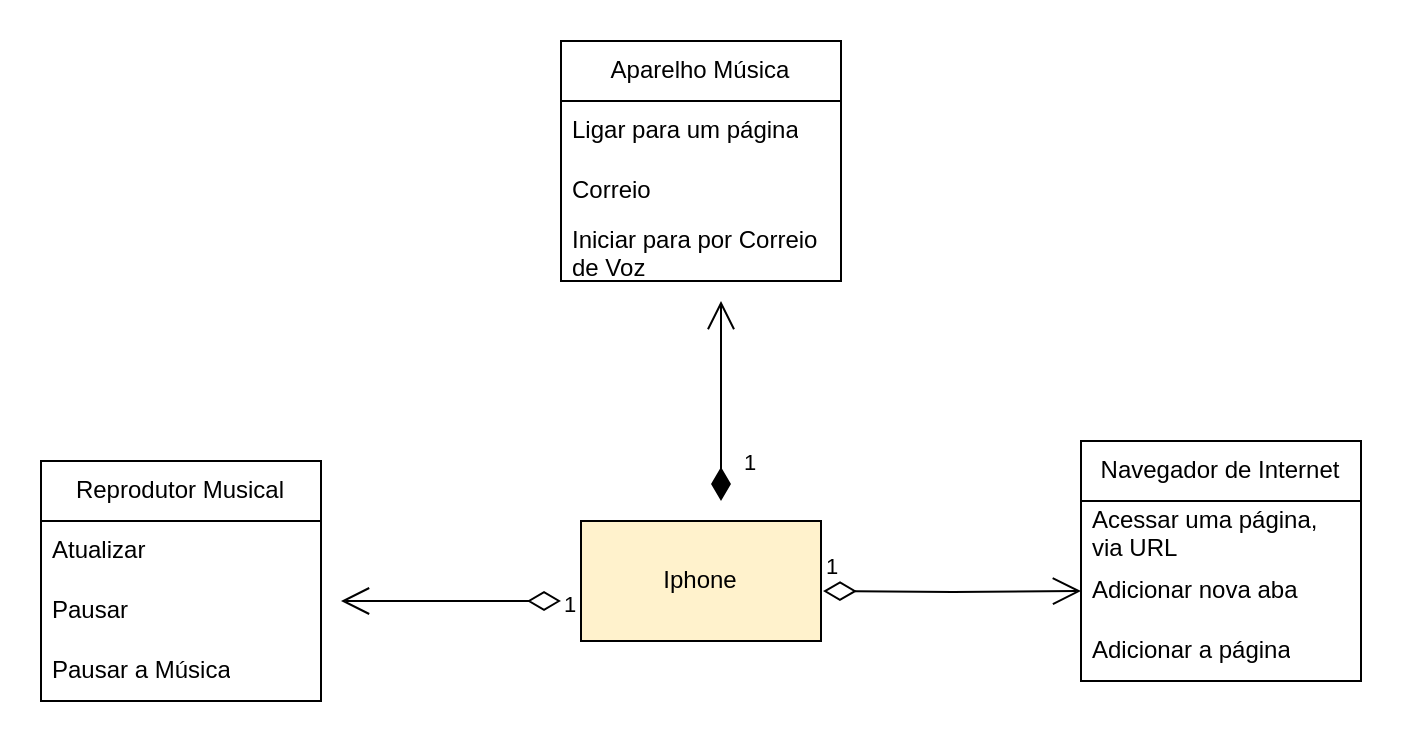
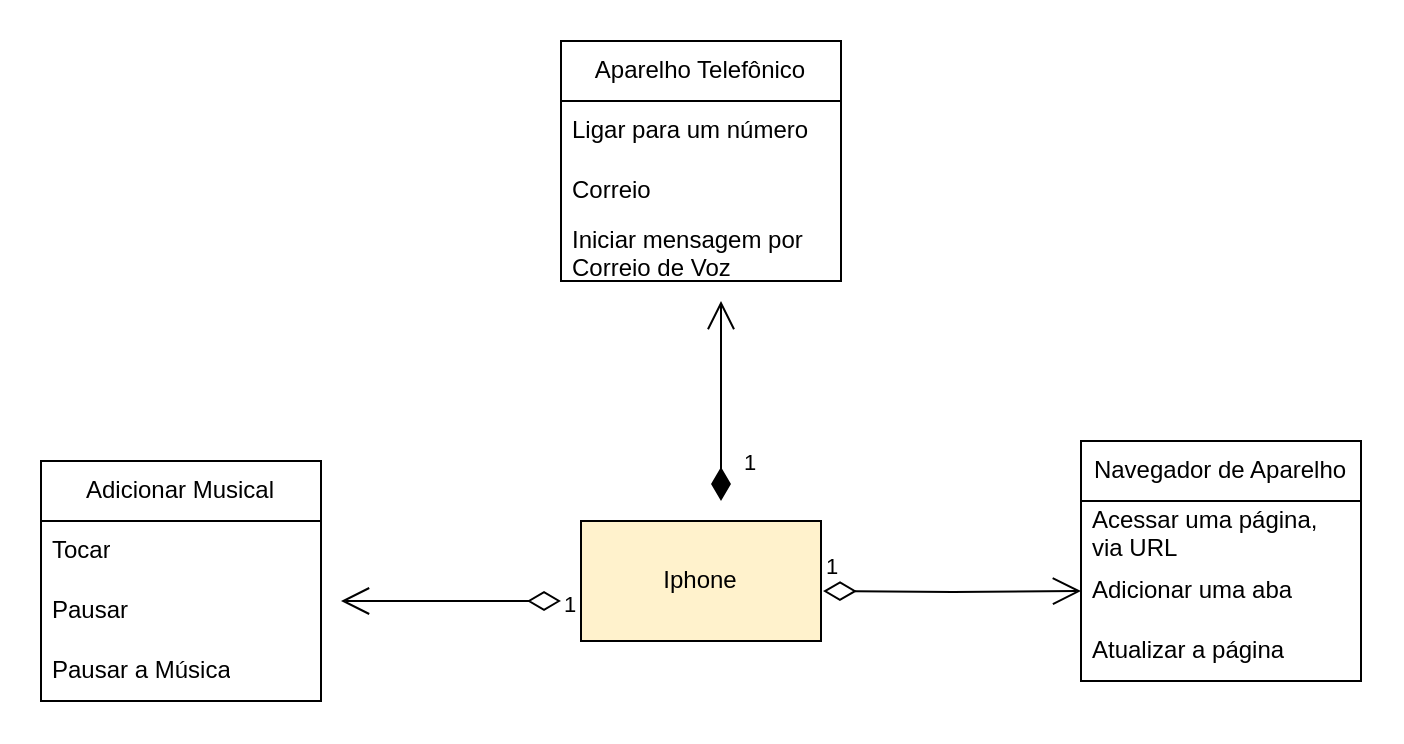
node "Aparelho Música": label "Aparelho Música" -> "Aparelho Telefônico"
node "Ligar para um página": label "Ligar para um página" -> "Ligar para um número"
node "Iniciar para por Correio de Voz": label "Iniciar para por Correio de Voz" -> "Iniciar mensagem por Correio de Voz"
node "Navegador de Internet": label "Navegador de Internet" -> "Navegador de Aparelho"
node "Reprodutor Musical": label "Reprodutor Musical" -> "Adicionar Musical"
node "Atualizar": label "Atualizar" -> "Tocar"
node "Adicionar nova aba": label "Adicionar nova aba" -> "Adicionar uma aba"
node "Adicionar a página": label "Adicionar a página" -> "Atualizar a página"
